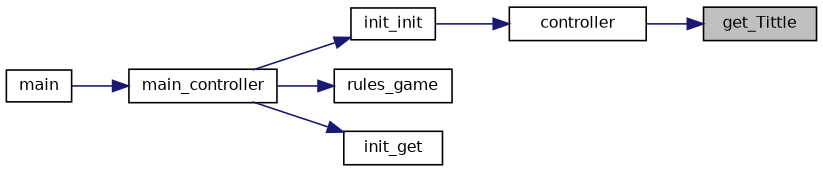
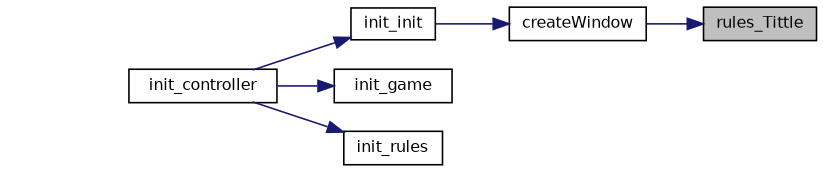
node "controller": label "controller" -> "createWindow"
node "get_Tittle": label "get_Tittle" -> "rules_Tittle"
node "main": removed
node "main_controller": label "main_controller" -> "init_controller"
node "rules_game": label "rules_game" -> "init_game"
node "init_get": label "init_get" -> "init_rules"
